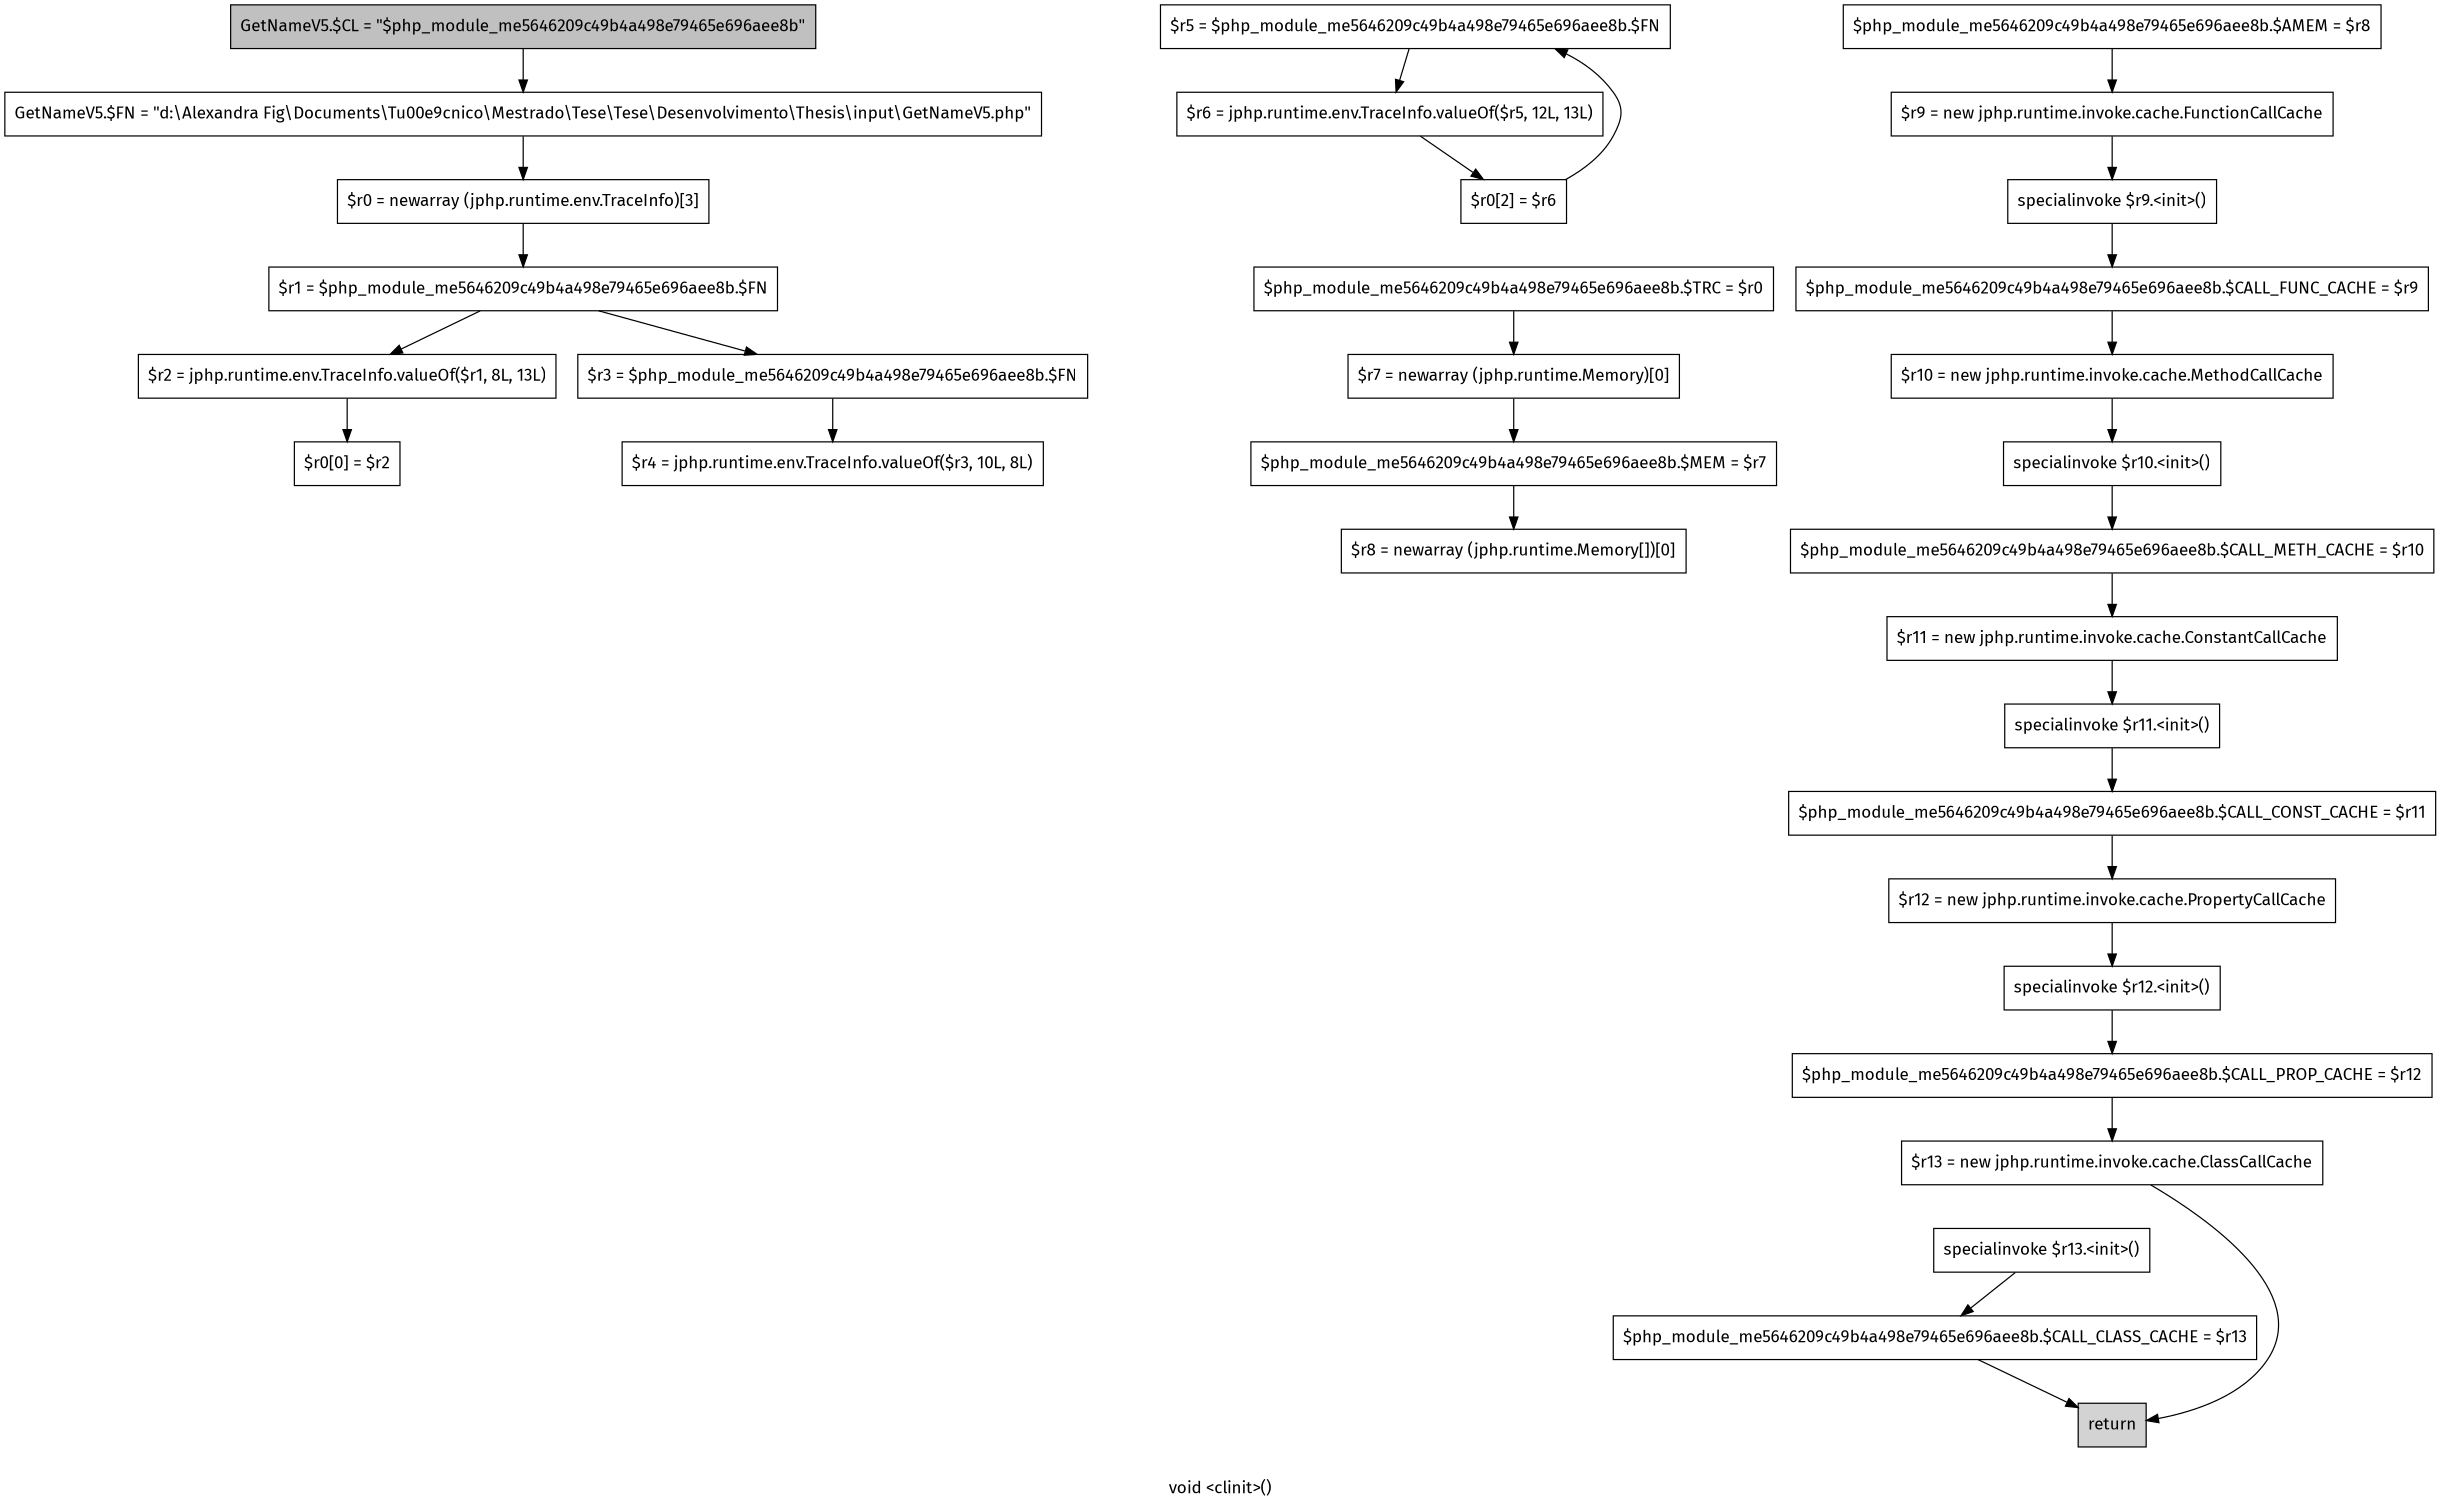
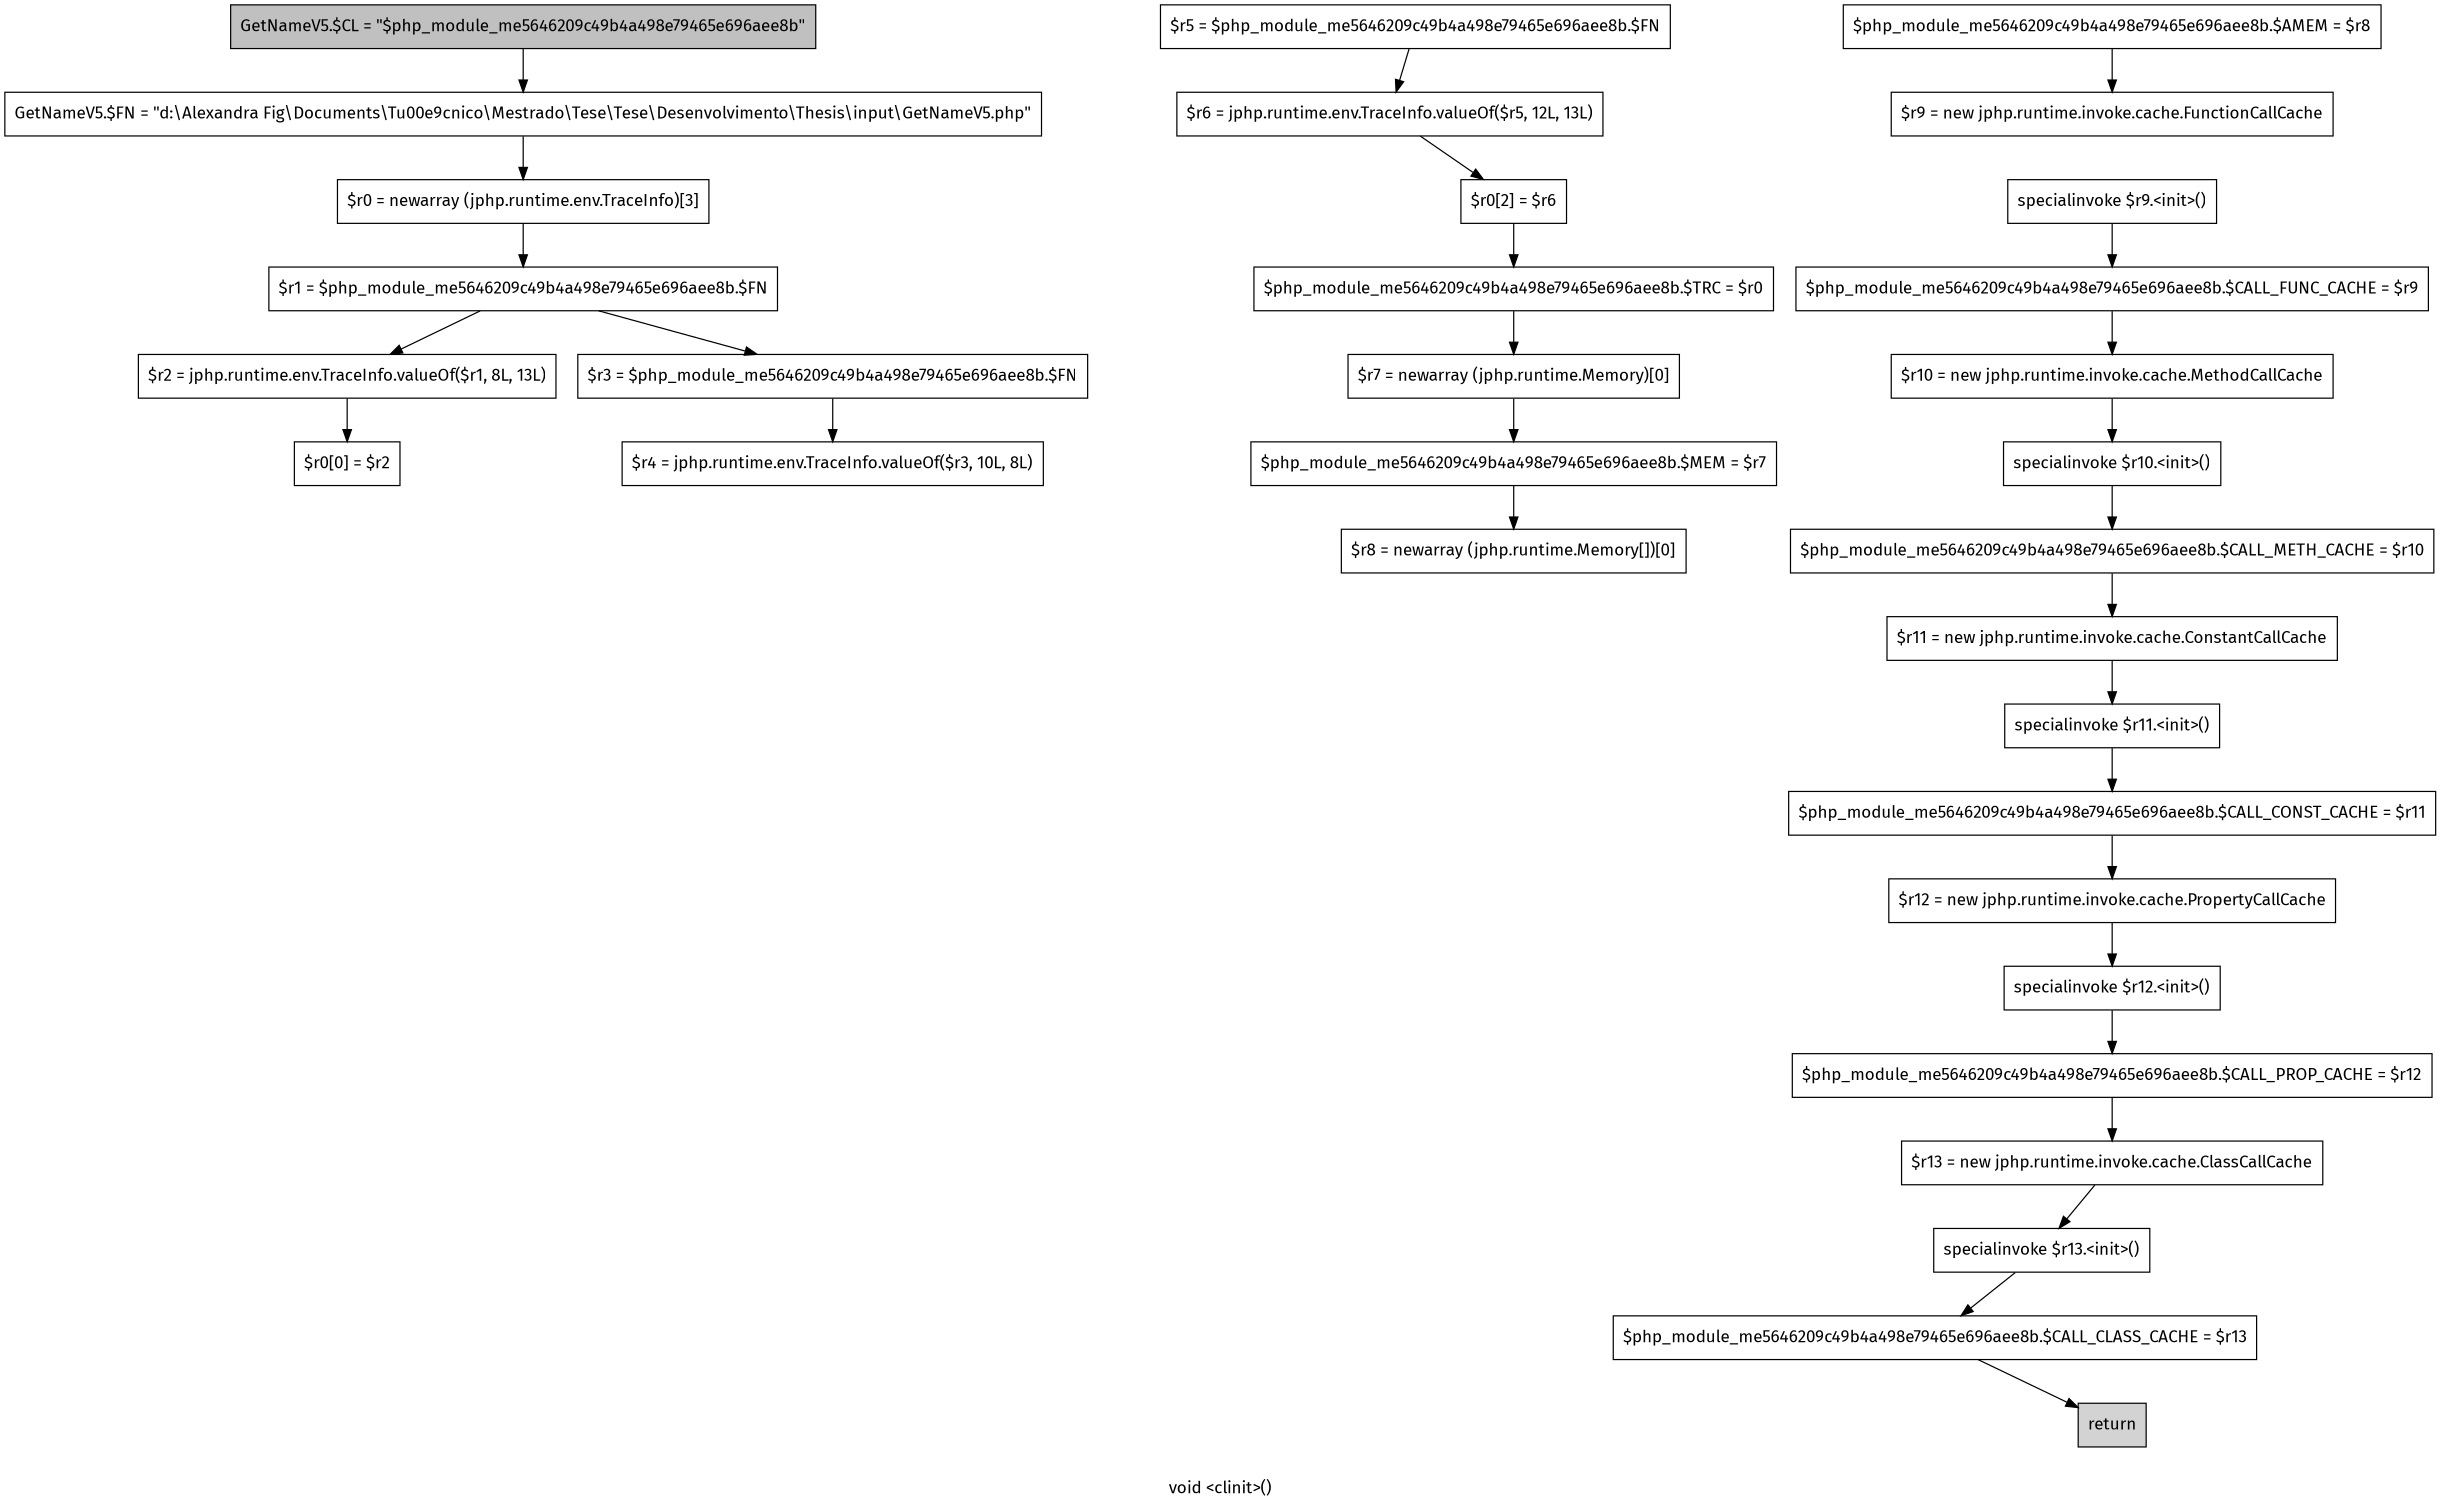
edge "$r0[2] = $r6" -> "$r5 = $php_module_me5646209c49b4a498e79465e696aee8b.$FN": now "$r0[2] = $r6" -> "$php_module_me5646209c49b4a498e79465e696aee8b.$TRC = $r0"
edge "$r9 = new jphp.runtime.invoke.cache.FunctionCallCache" -> "specialinvoke $r9.<init>()": removed
edge "$r13 = new jphp.runtime.invoke.cache.ClassCallCache" -> "return": now "$r13 = new jphp.runtime.invoke.cache.ClassCallCache" -> "specialinvoke $r13.<init>()"
